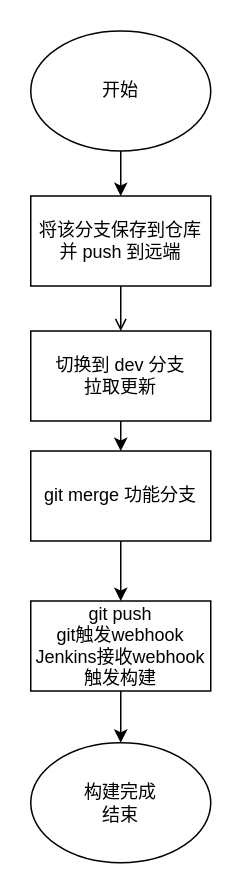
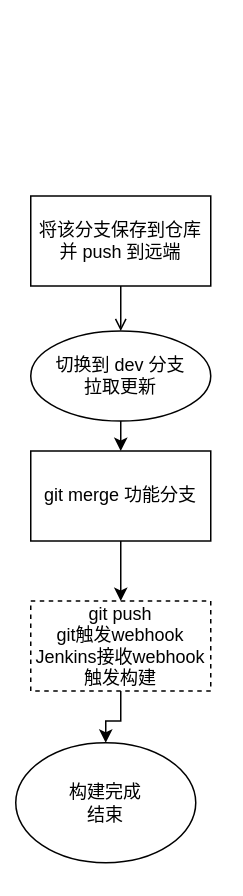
node "开始": removed
edge "开始" -> "将该分支保存到仓库 并 push 到远端": removed
node "切换到 dev 分支 拉取更新": shape rectangle -> ellipse
node "git push git触发webhook Jenkins接收webhook触发构建": style solid -> dashed
node "构建完成 结束": moved (121, 803) -> (106, 803)
